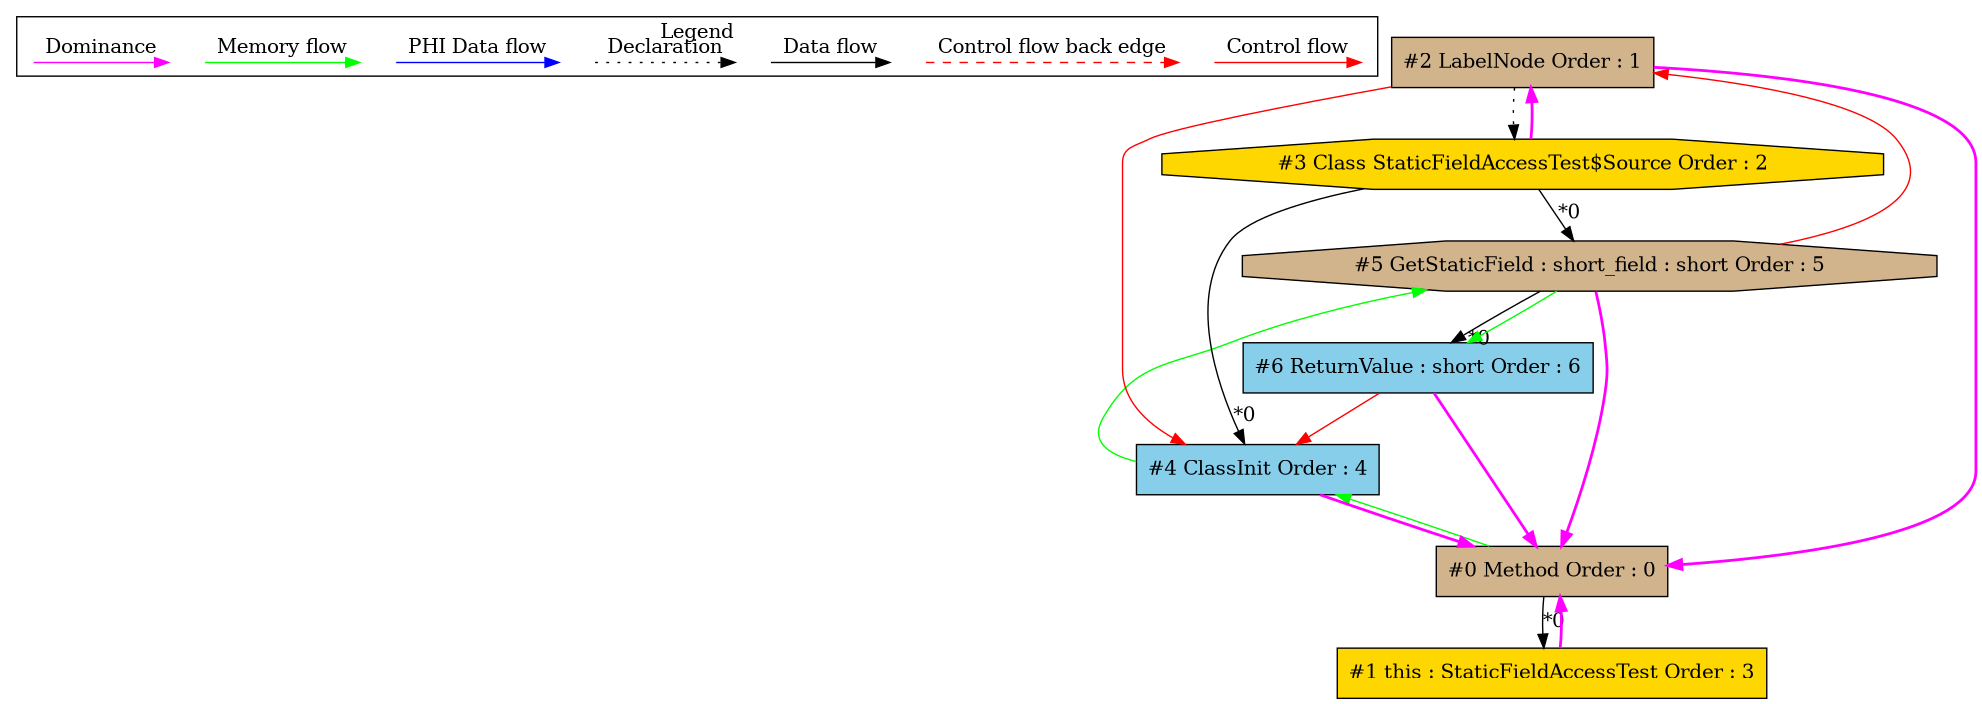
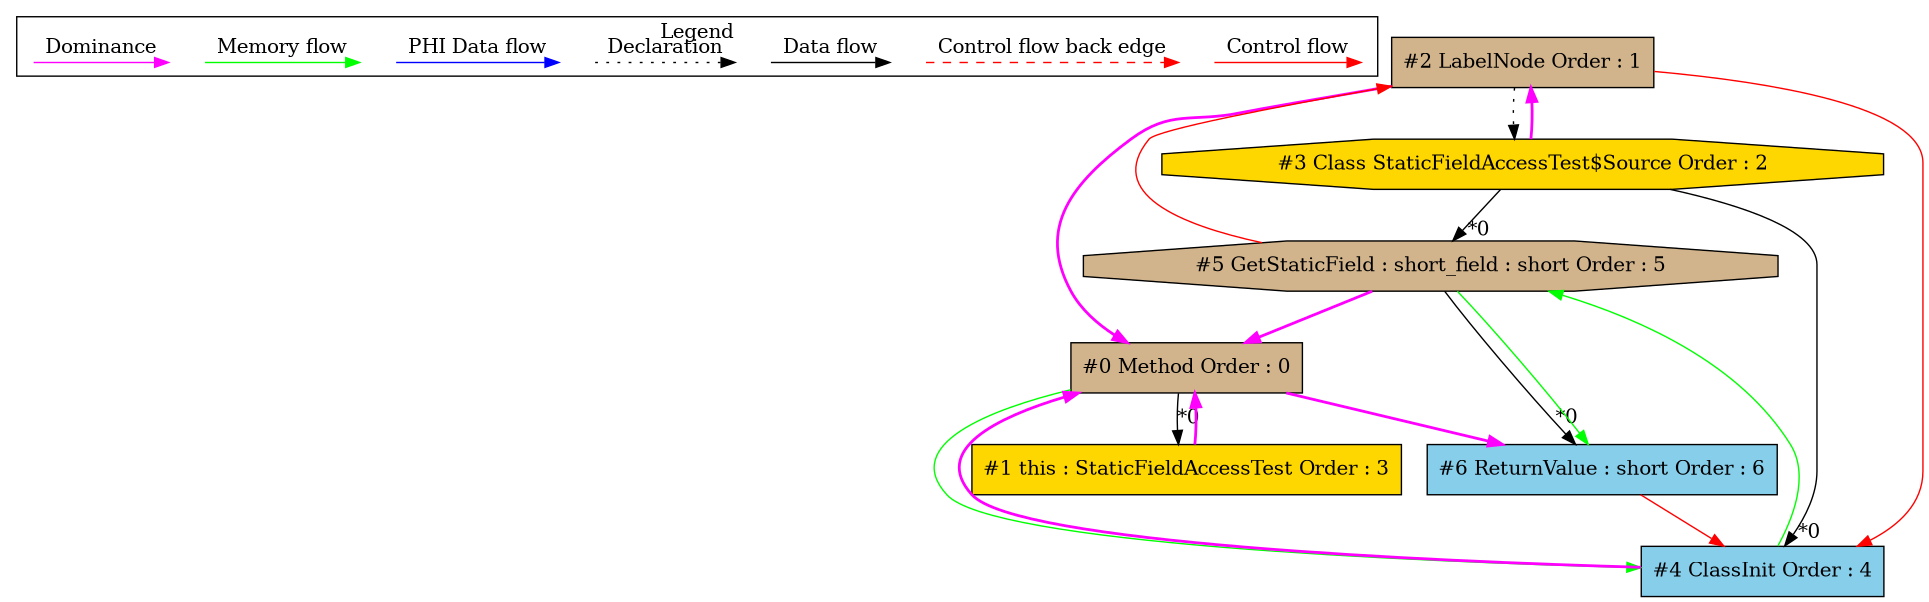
edge "#6 ReturnValue : short Order : 6" -> "#0 Method Order : 0": reversed
